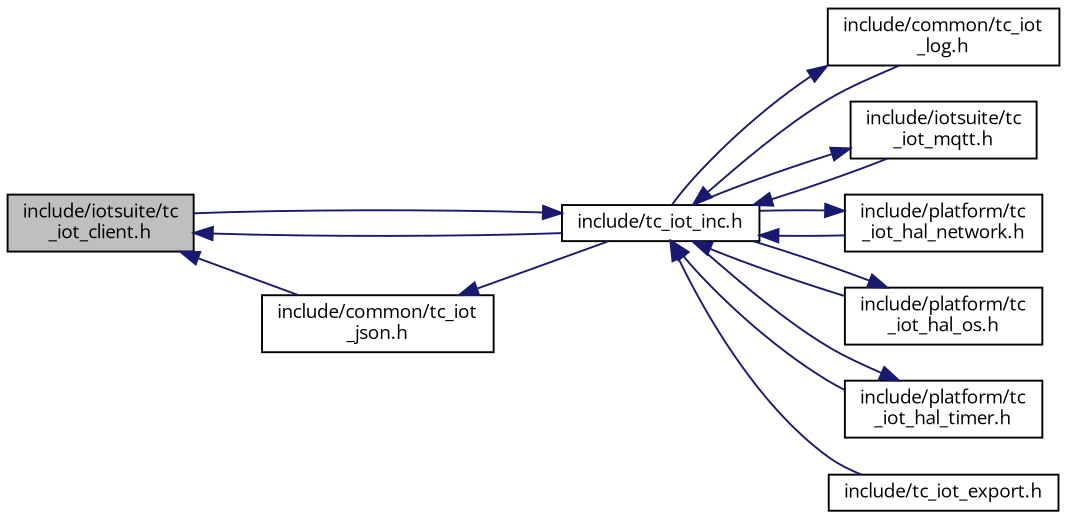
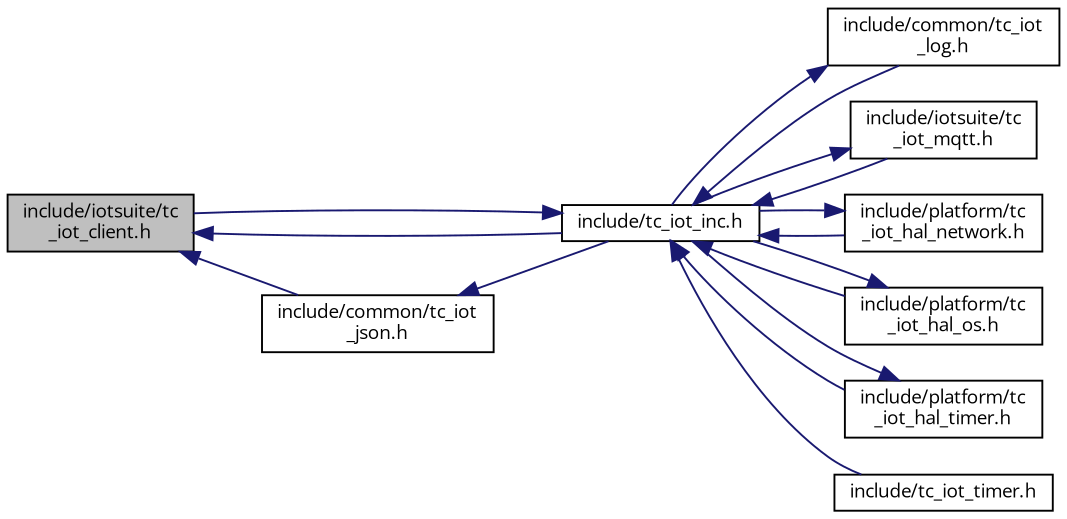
node "include/tc_iot_export.h": label "include/tc_iot_export.h" -> "include/tc_iot_timer.h"
